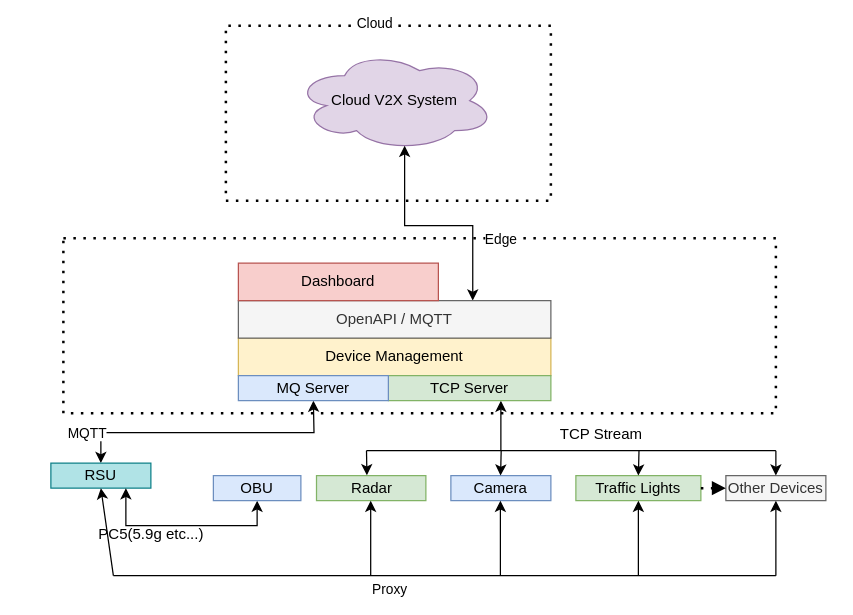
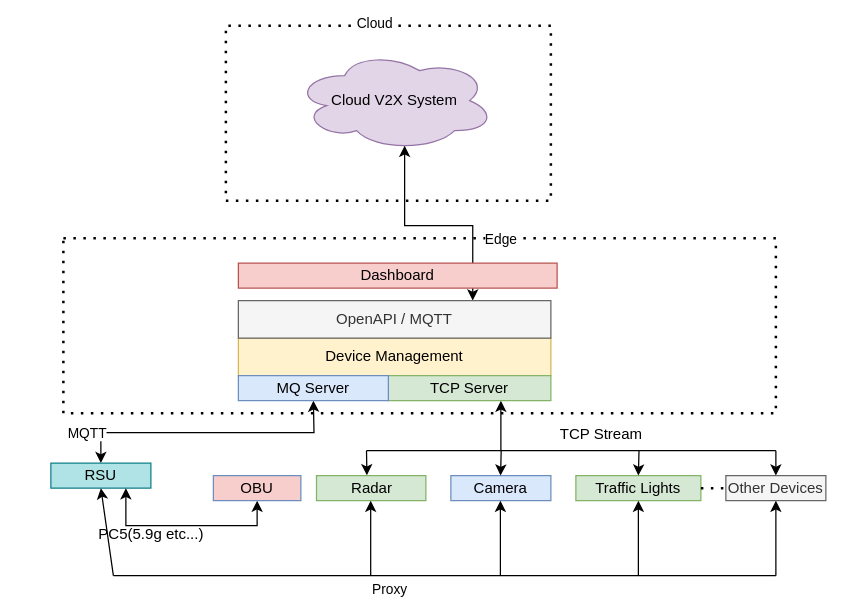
node "Dashboard": size 200x38 -> 319x25
node "OBU": fillcolor #dae8fc -> #f8cecc
edge "Traffic Lights" -> "Other Devices": arrowhead block -> none
